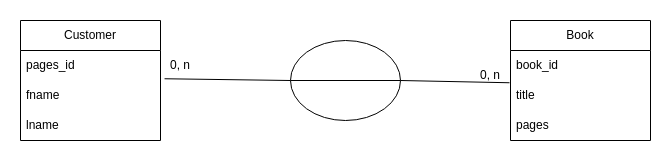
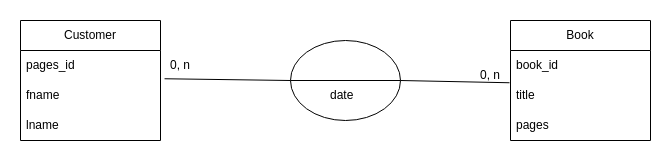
node "date": added
